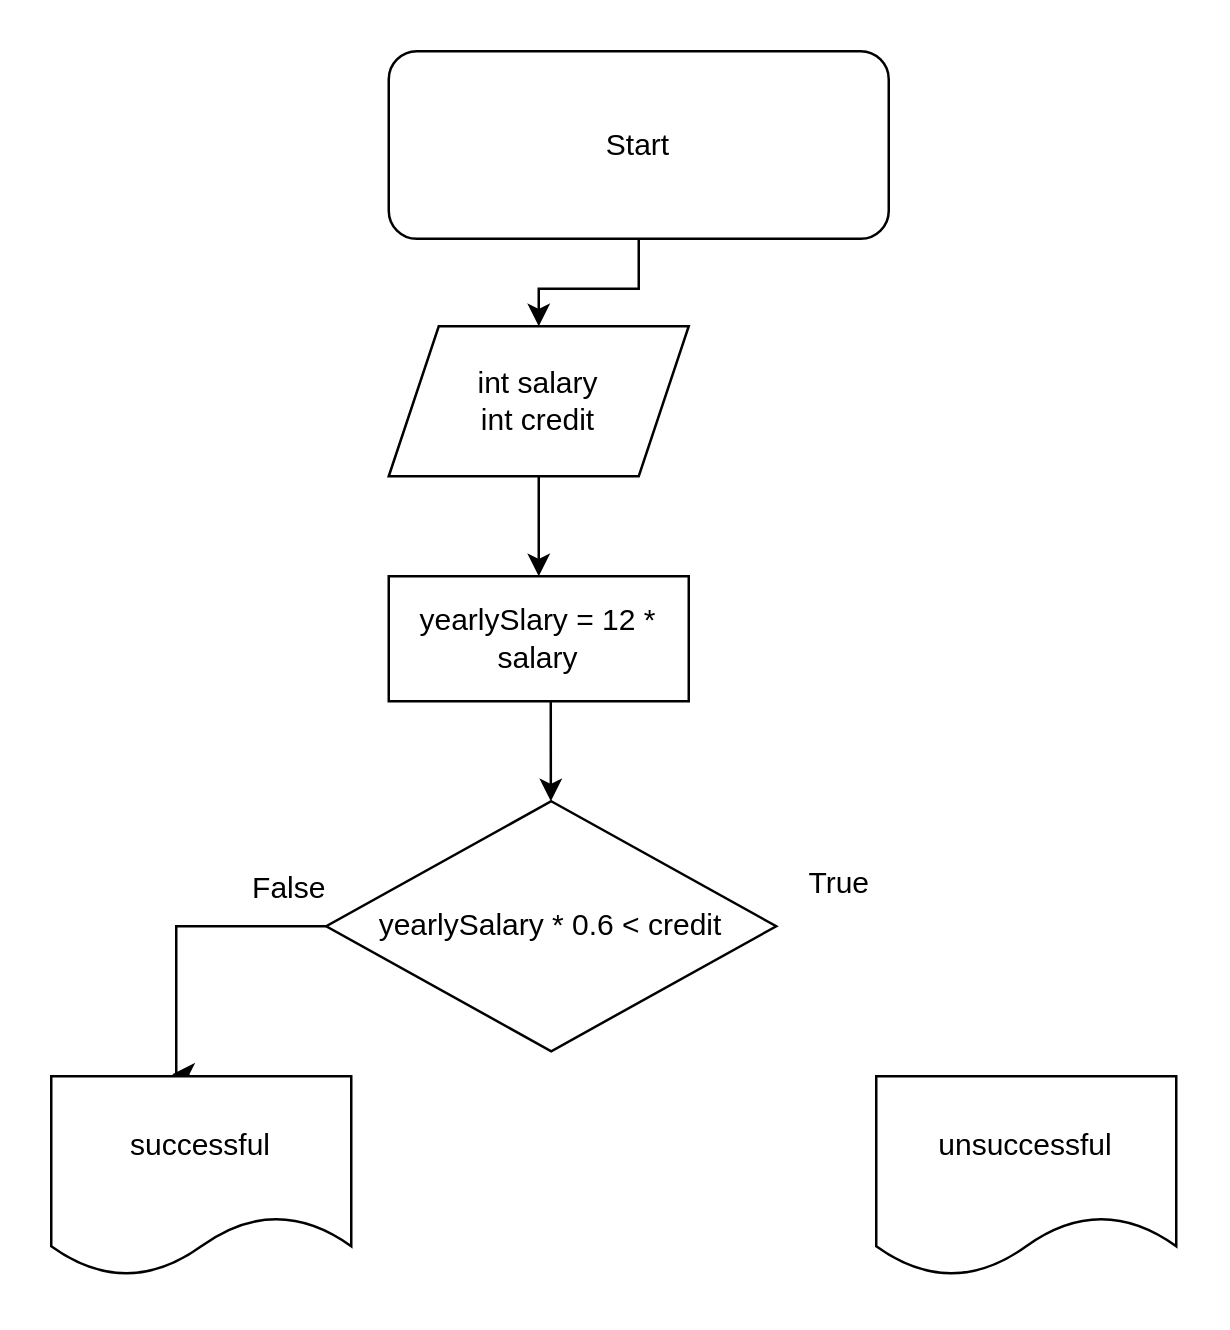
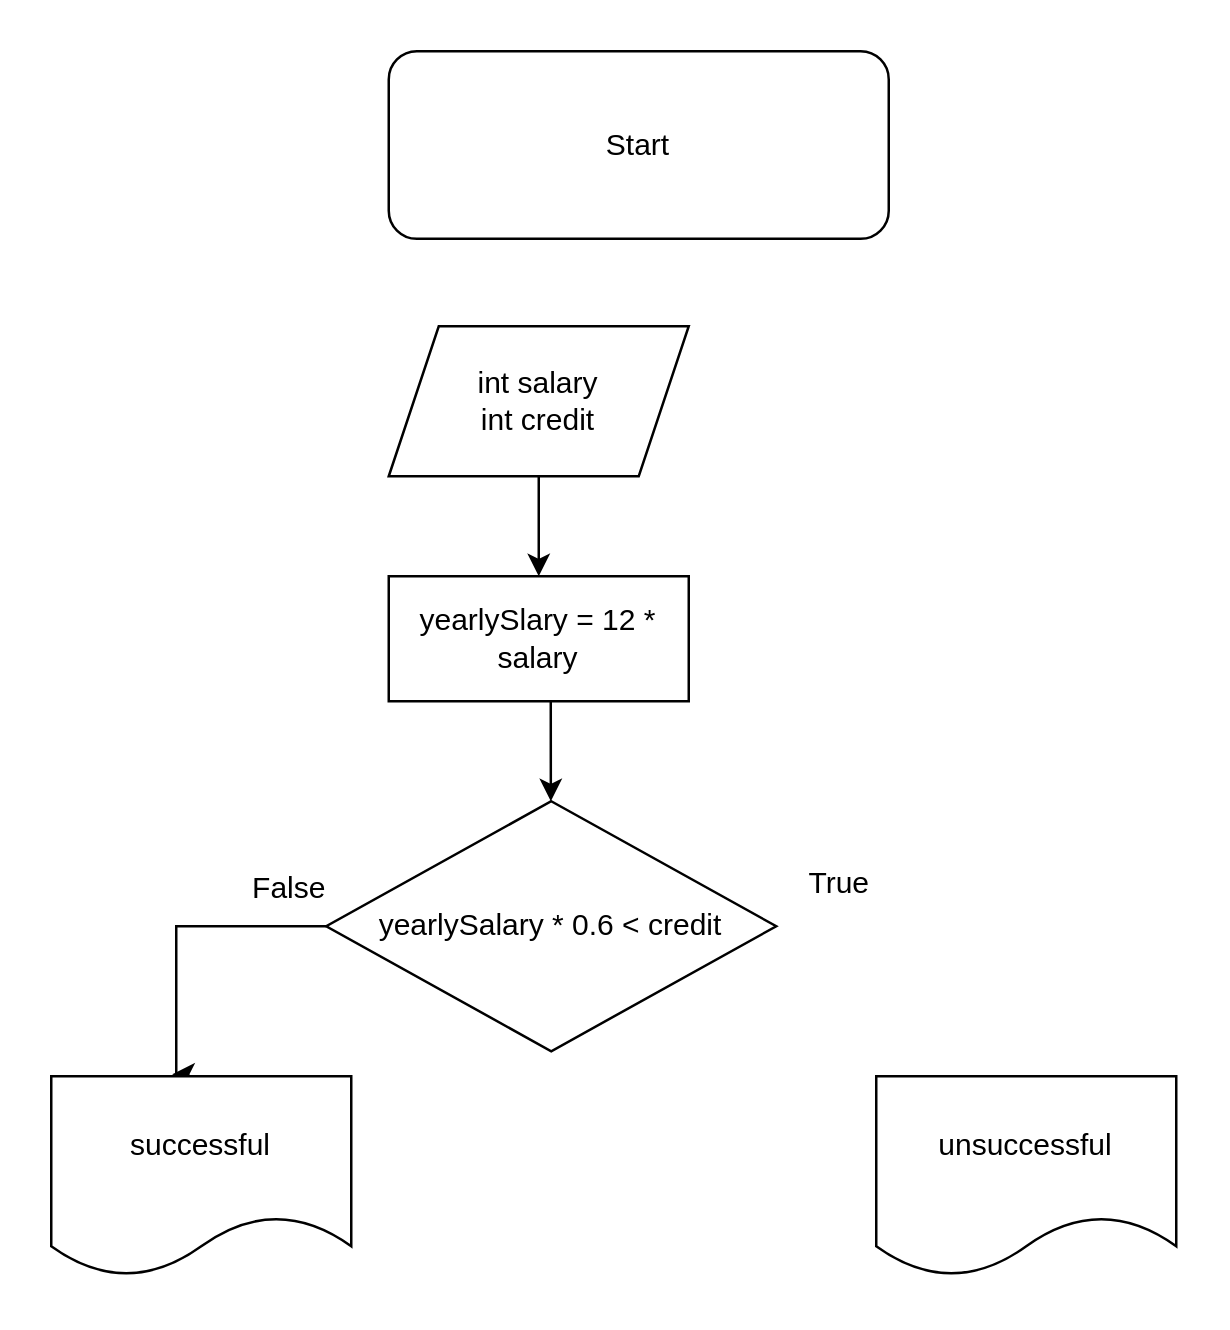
edge "Start" -> "int salary int credit": removed
